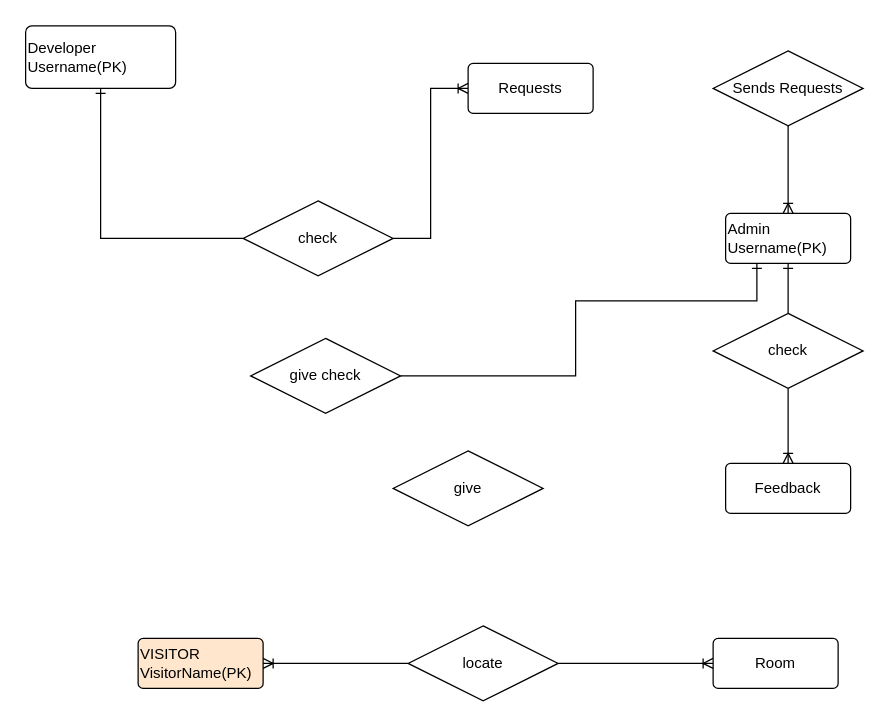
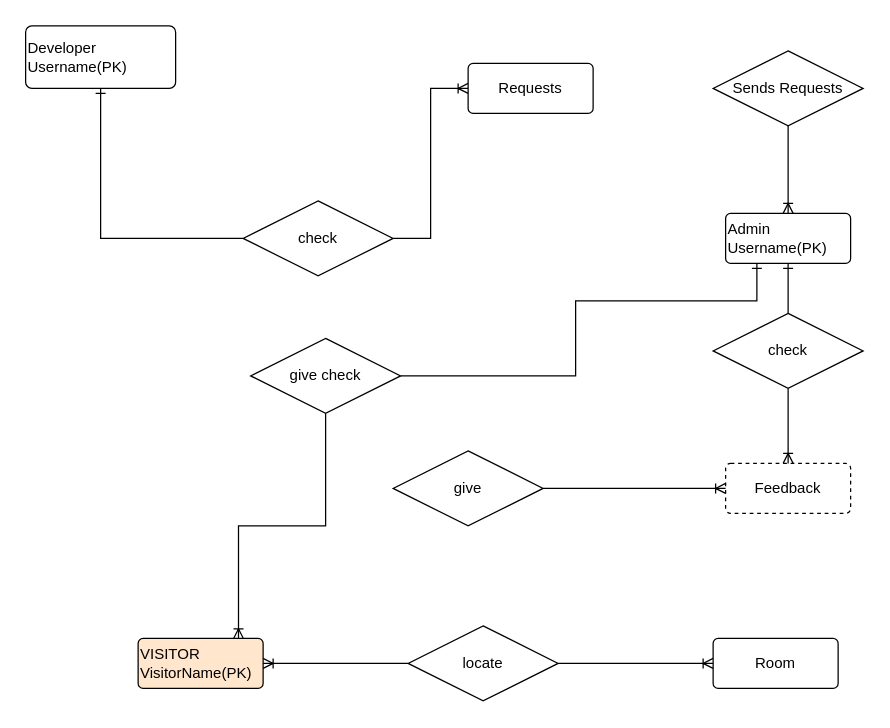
edge "give" -> "Feedback": added
node "Feedback": style solid -> dashed
edge "give check" -> "VISITOR VisitorName(PK)": added
